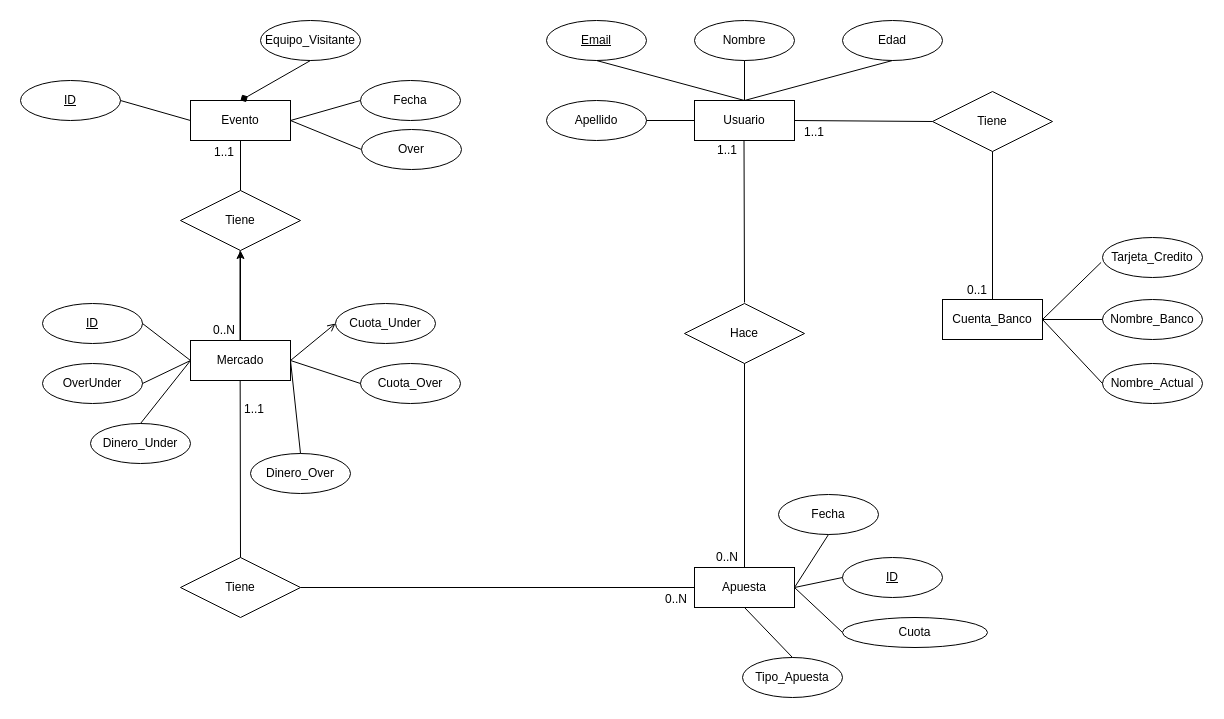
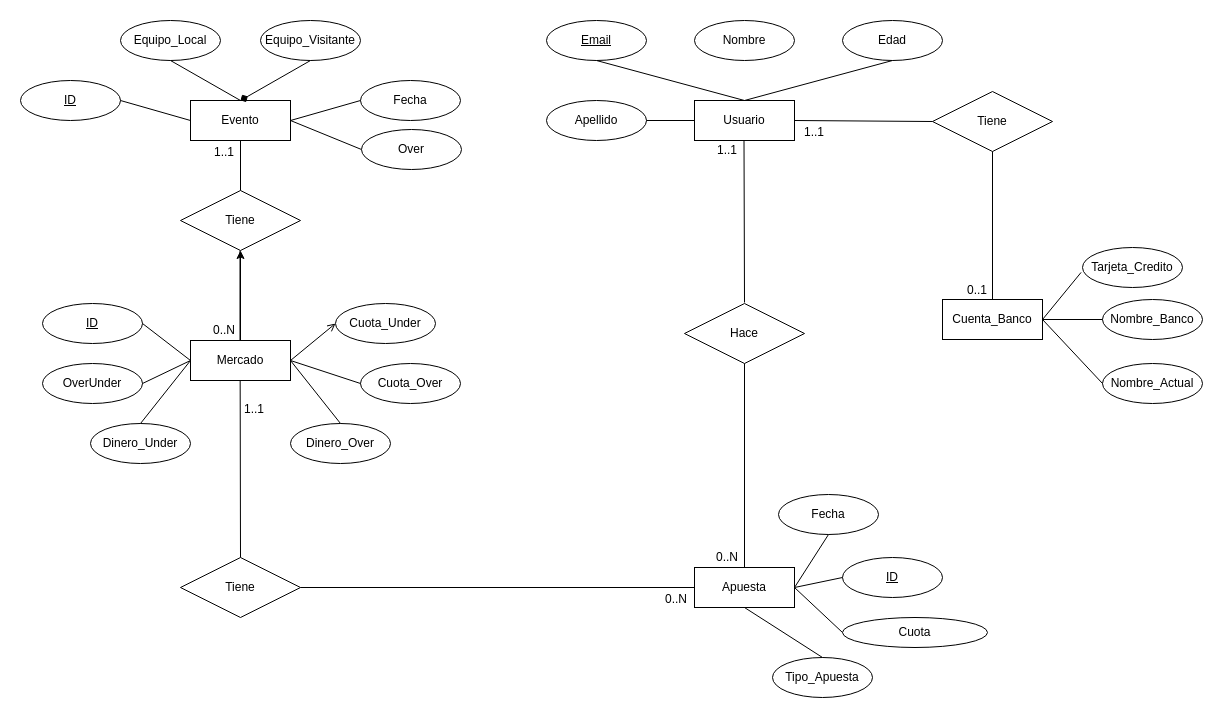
node "Equipo_Local": added
edge "Nombre" -- "Usuario": removed
edge "Equipo_Local" -- "Evento": added
node "Tarjeta_Credito": moved (1153, 258) -> (1133, 268)
node "Dinero_Over": moved (301, 474) -> (341, 444)
node "Tipo_Apuesta": moved (793, 678) -> (823, 678)
